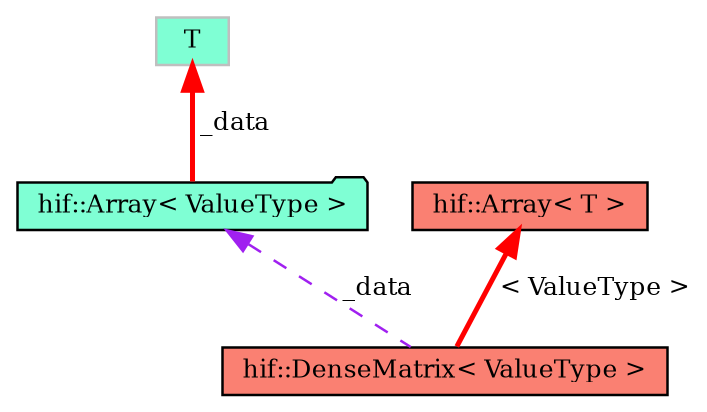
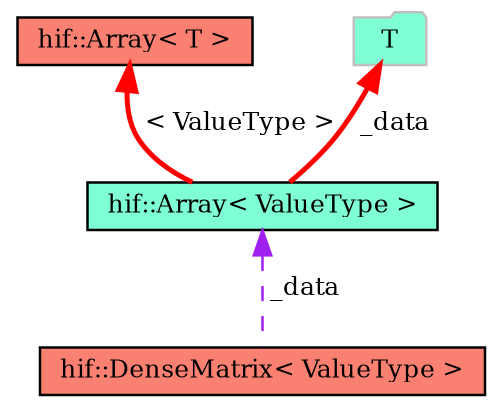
node "T": shape box -> folder
node "hif::Array< ValueType >": shape folder -> box
edge "hif::DenseMatrix< ValueType >" -> "hif::Array< T >": now "hif::Array< ValueType >" -> "hif::Array< T >"
